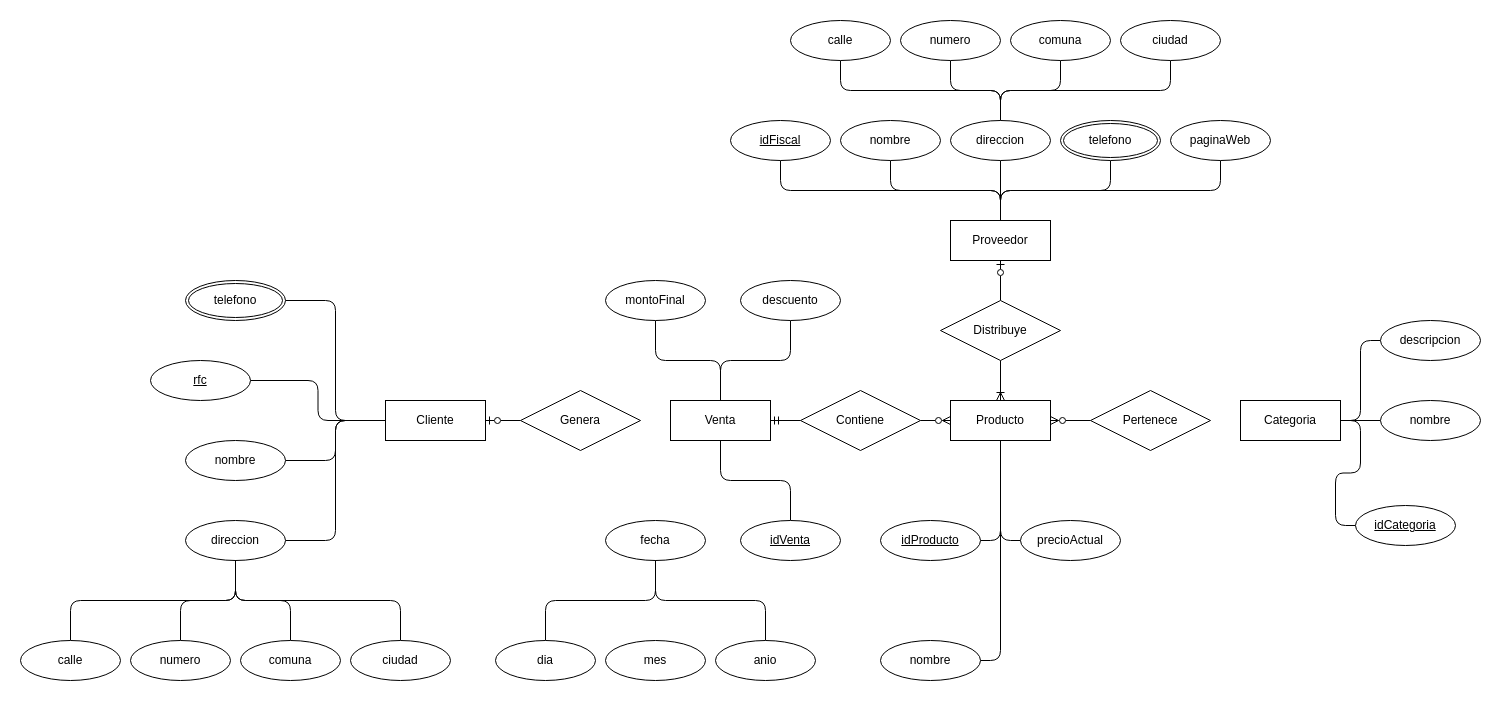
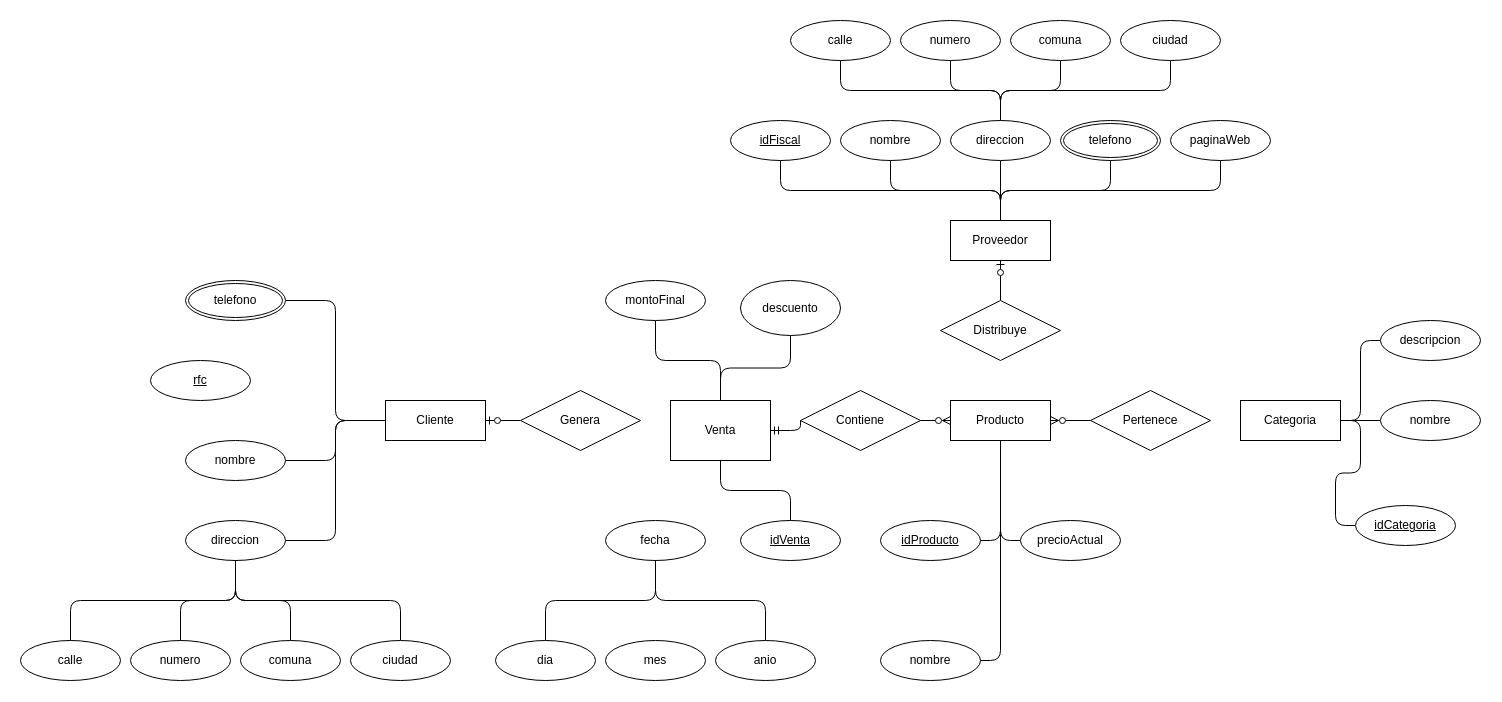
node "descuento": size 100x40 -> 100x55
edge "rfc" -- "Cliente": removed
edge "Distribuye" -> "Producto": removed
node "Venta": size 100x40 -> 100x60
